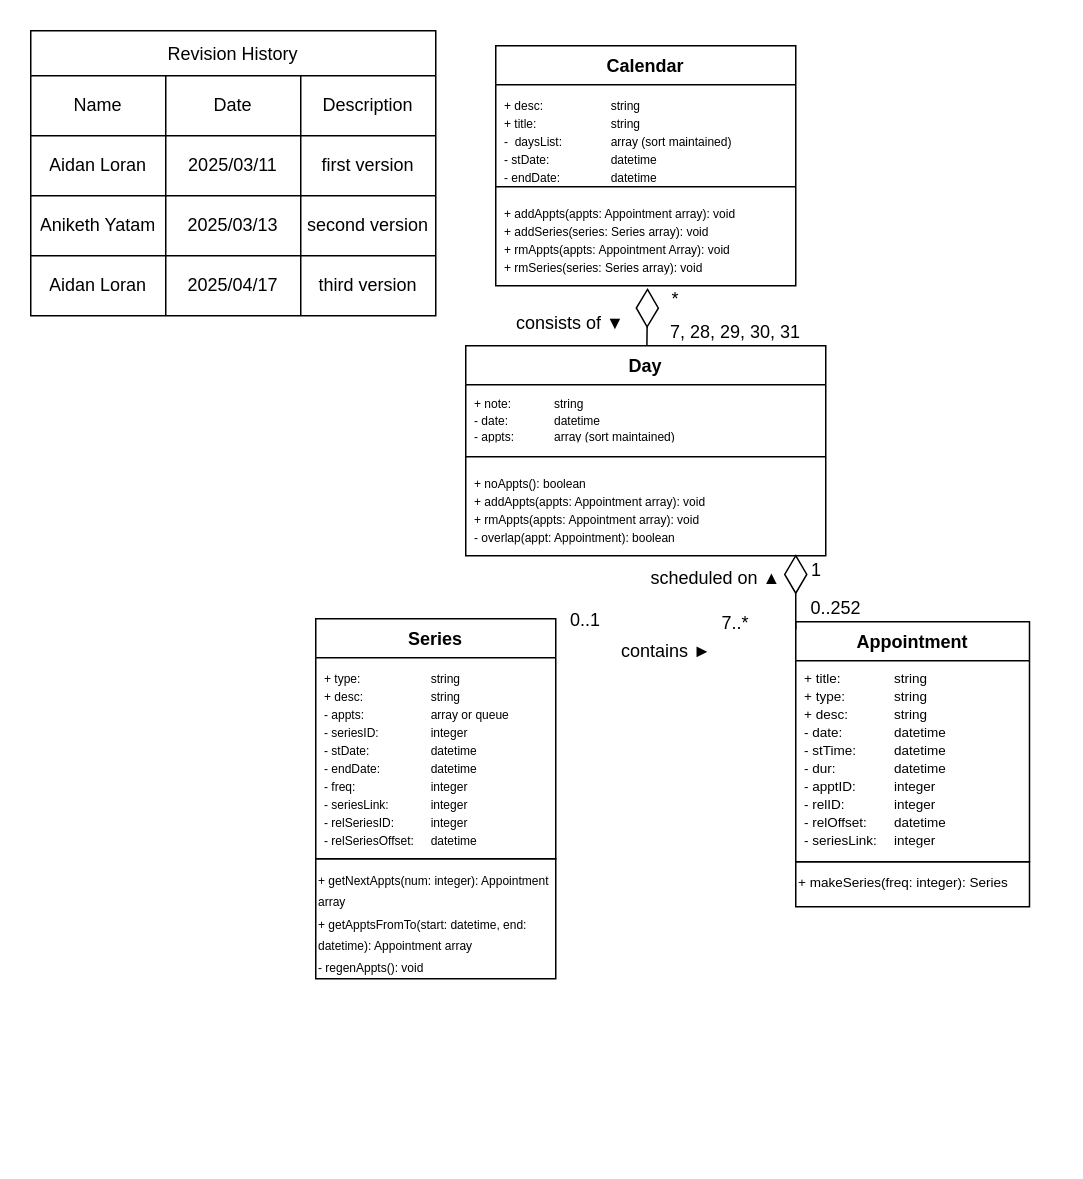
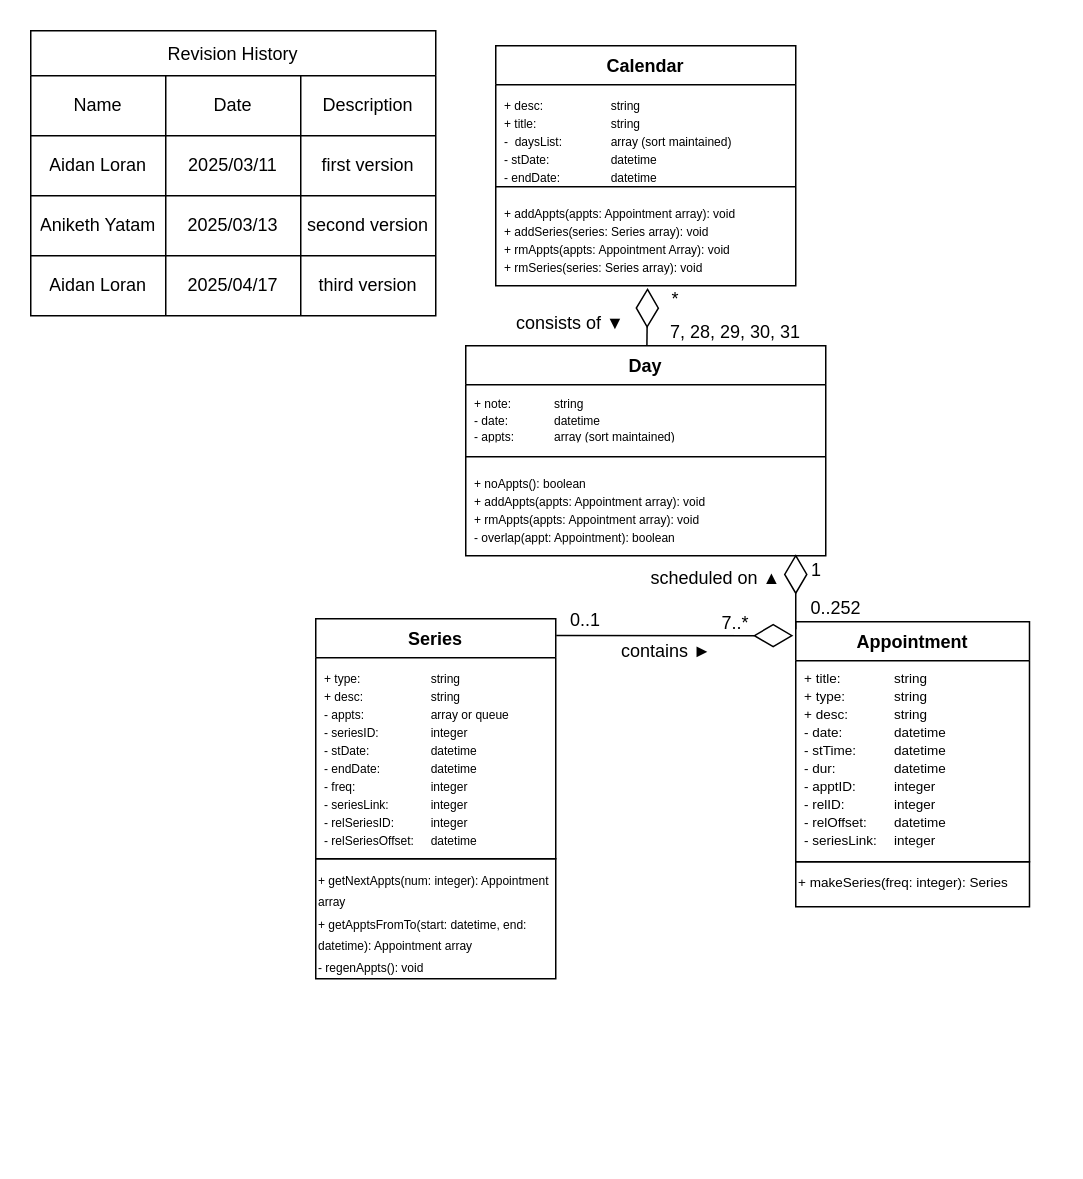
edge "Series" -> "Appointment": added
